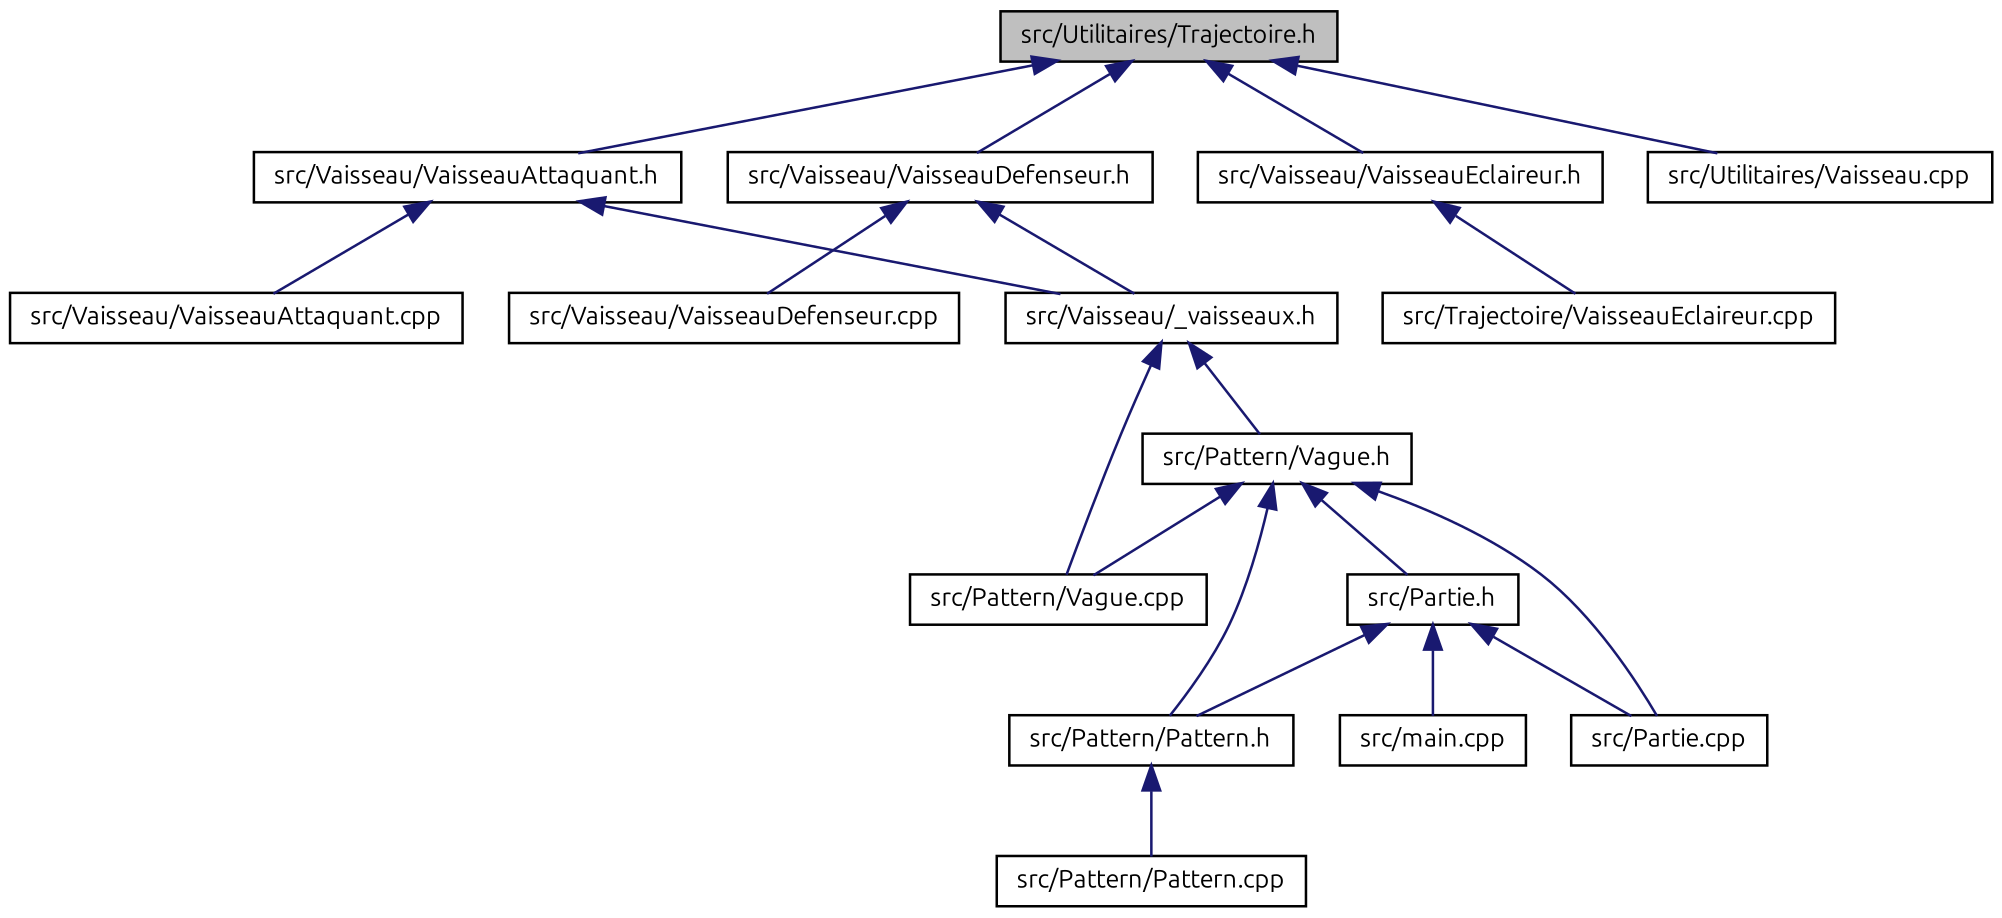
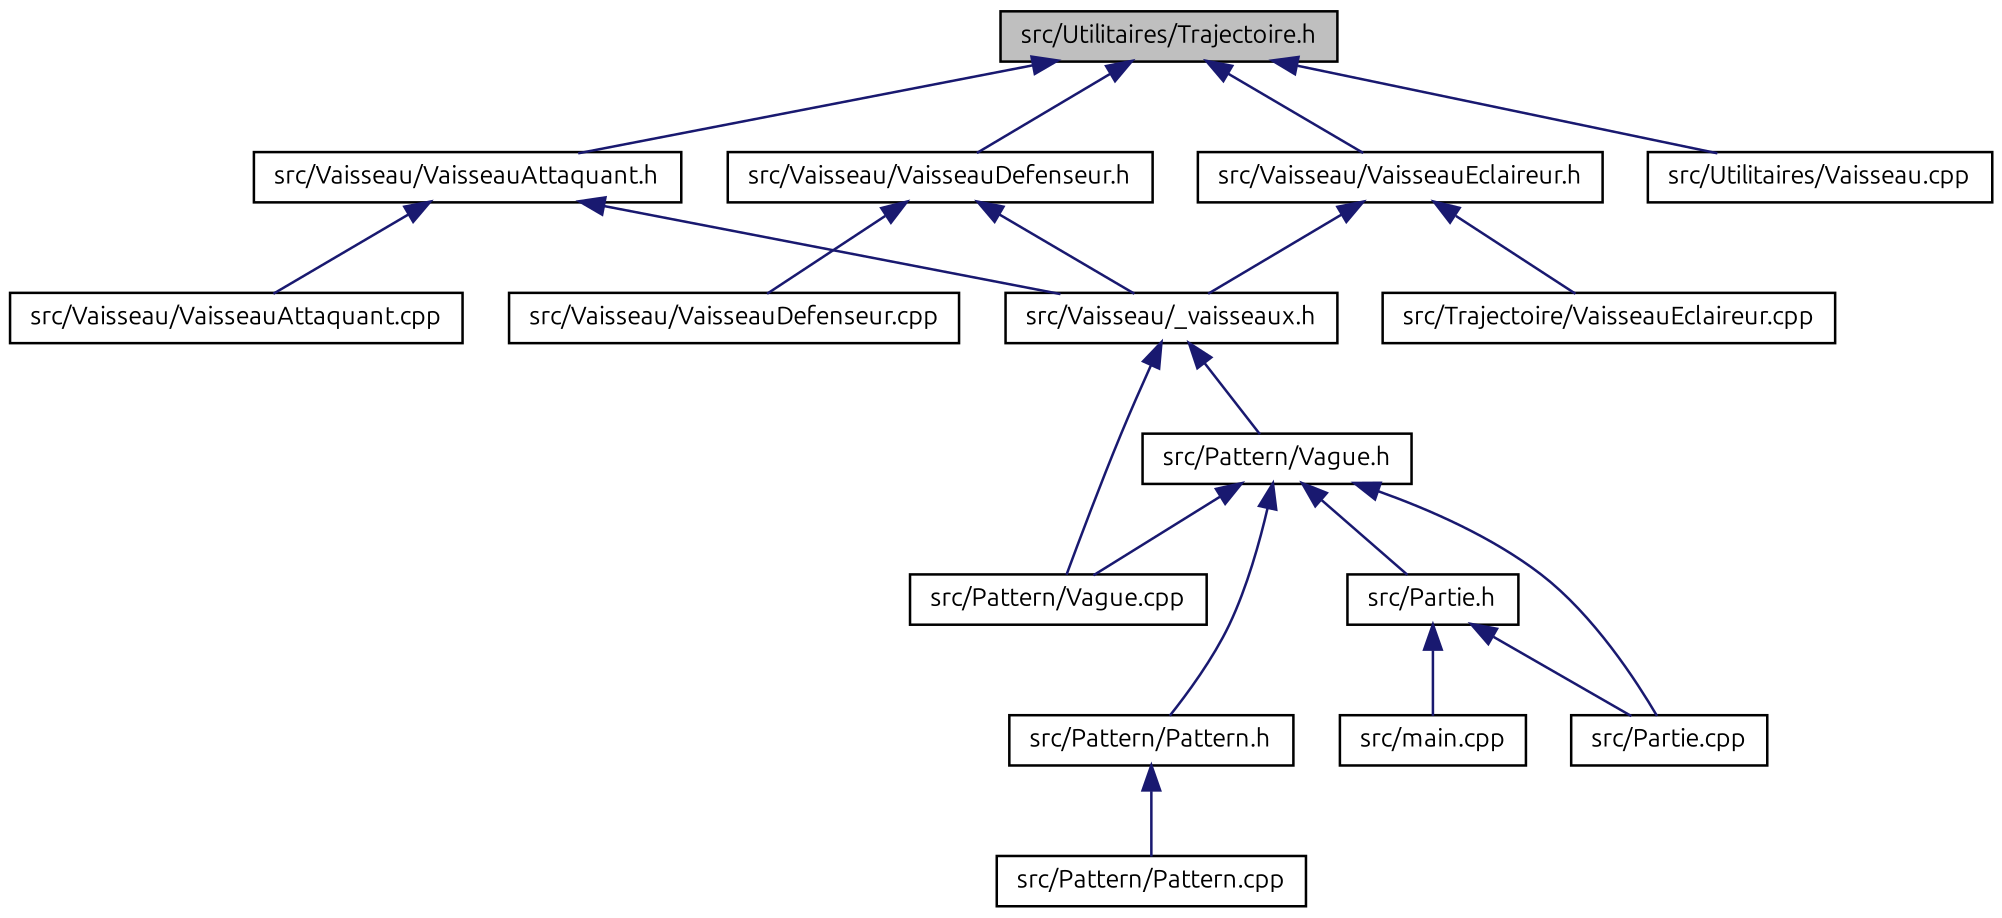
edge "src/Vaisseau/_vaisseaux.h" -> "src/Vaisseau/VaisseauEclaireur.h": added
edge "src/Pattern/Pattern.h" -> "src/Partie.h": removed
